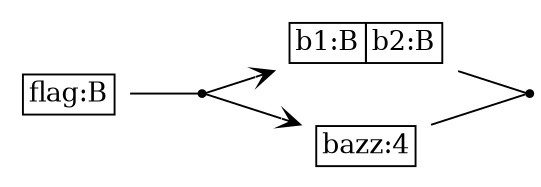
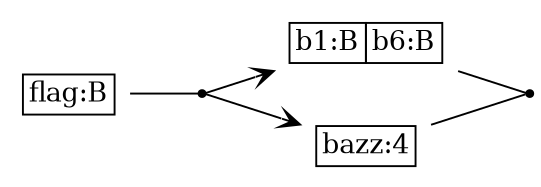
node "b1:B": text "b2:B" -> "b6:B"
